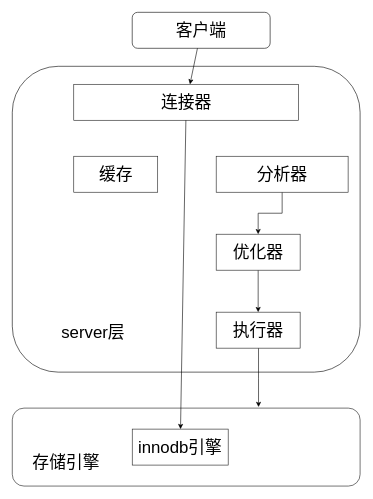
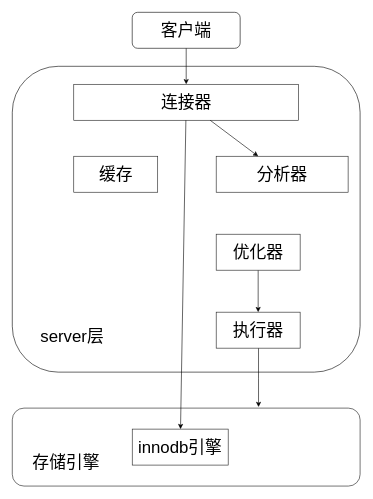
node "客户端": size 138x36 -> 108x36
edge "连接器" -> "分析器": added
edge "分析器" -> "优化器": removed
node "server层": size 114x27 -> 72x36
